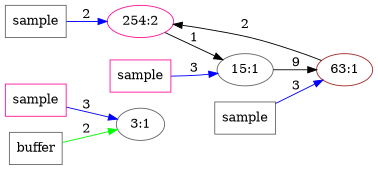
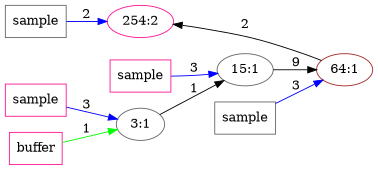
edge "254:2" -> "15:1": now "3:1" -> "15:1"
node "63:1": label "63:1" -> "64:1"
edge "buffer" -> "3:1": label "2" -> "1"
node "buffer": color gray40 -> deeppink
